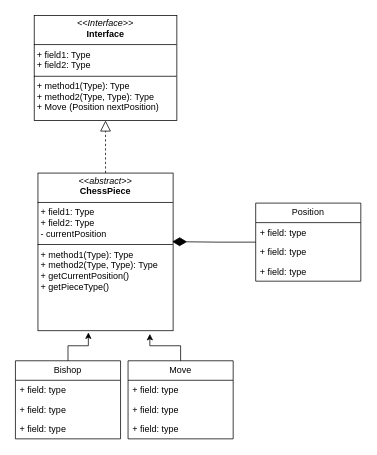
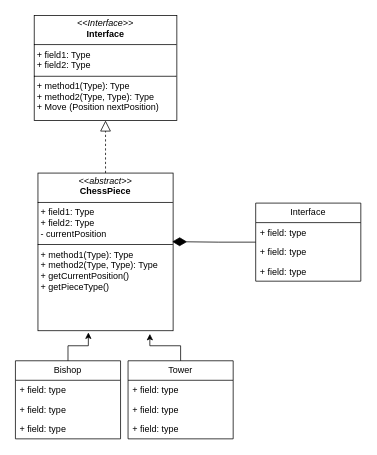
node "Position": label "Position" -> "Interface"
node "Move": label "Move" -> "Tower"
